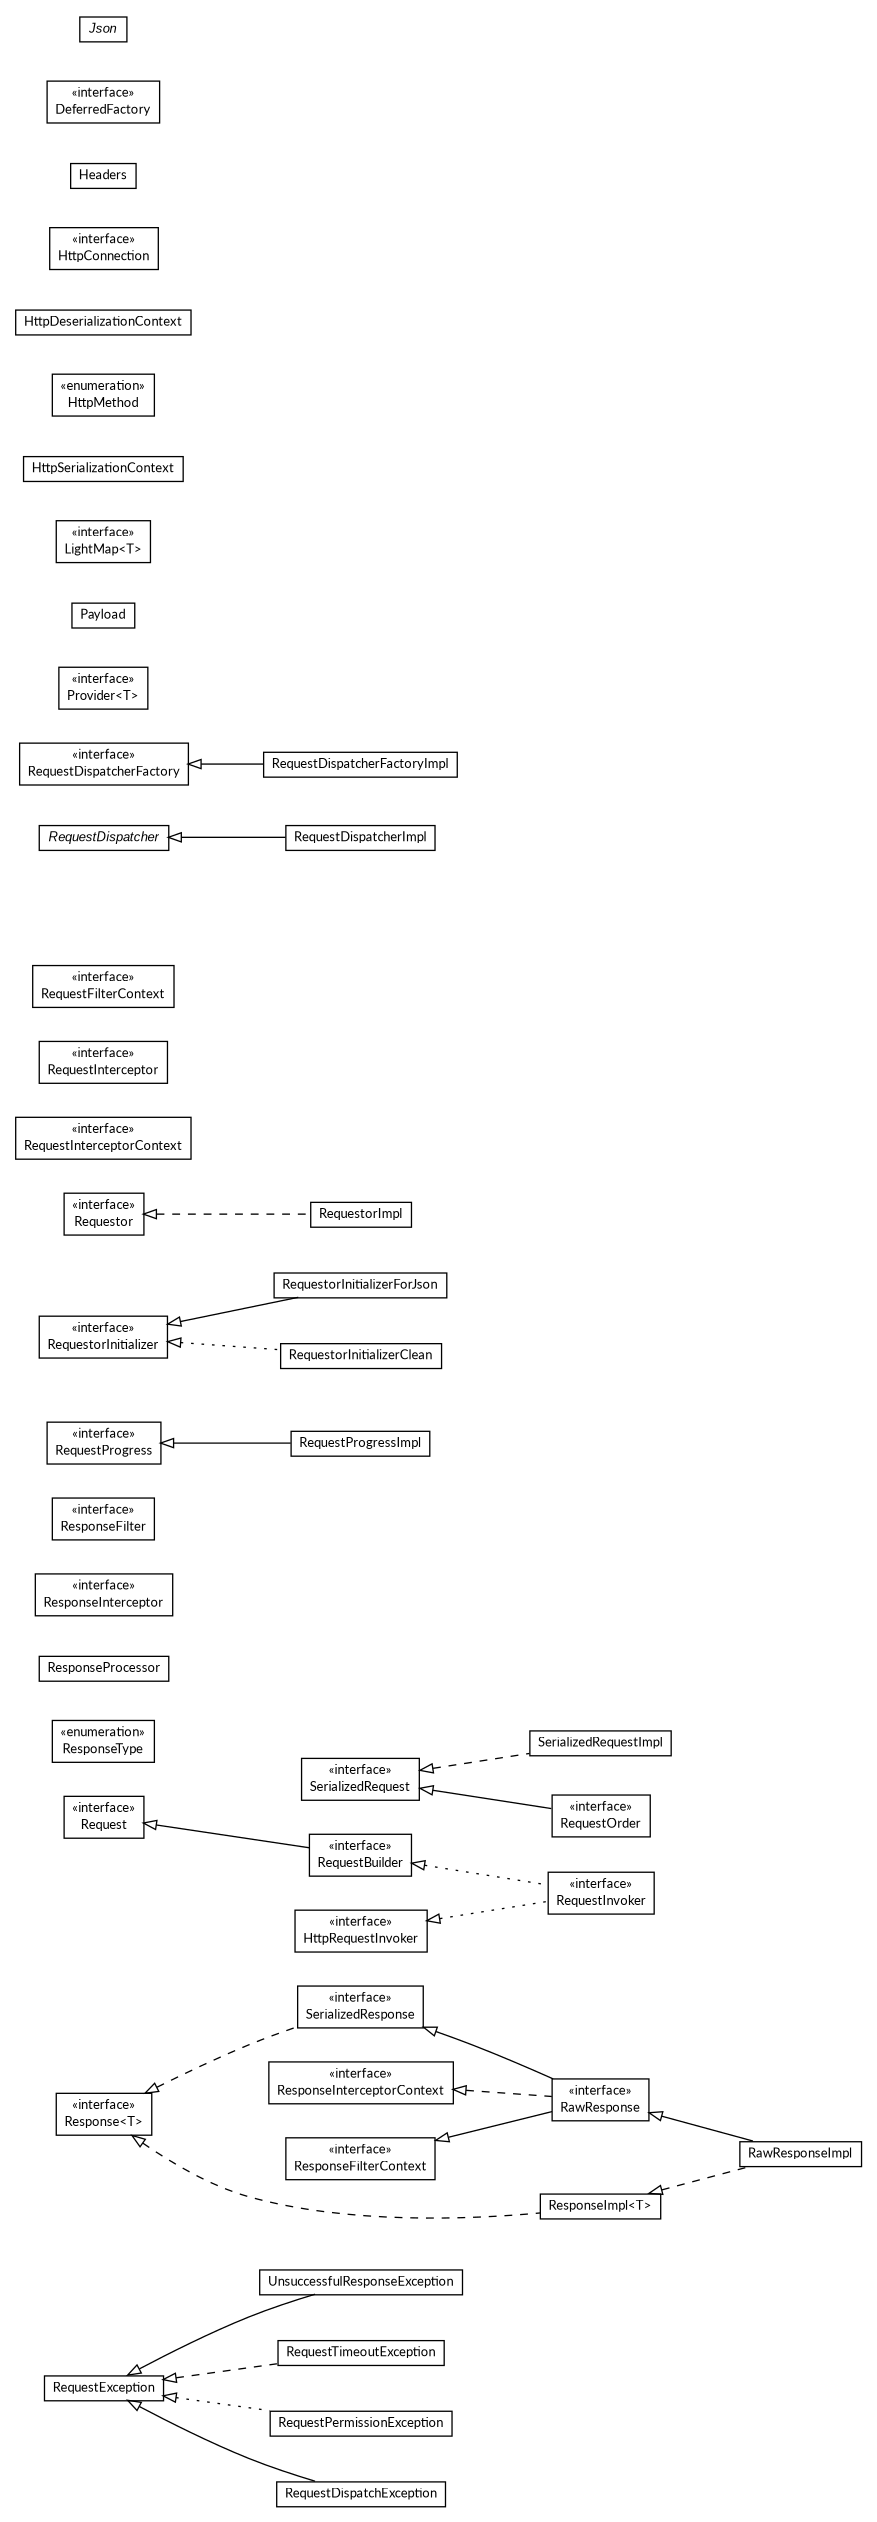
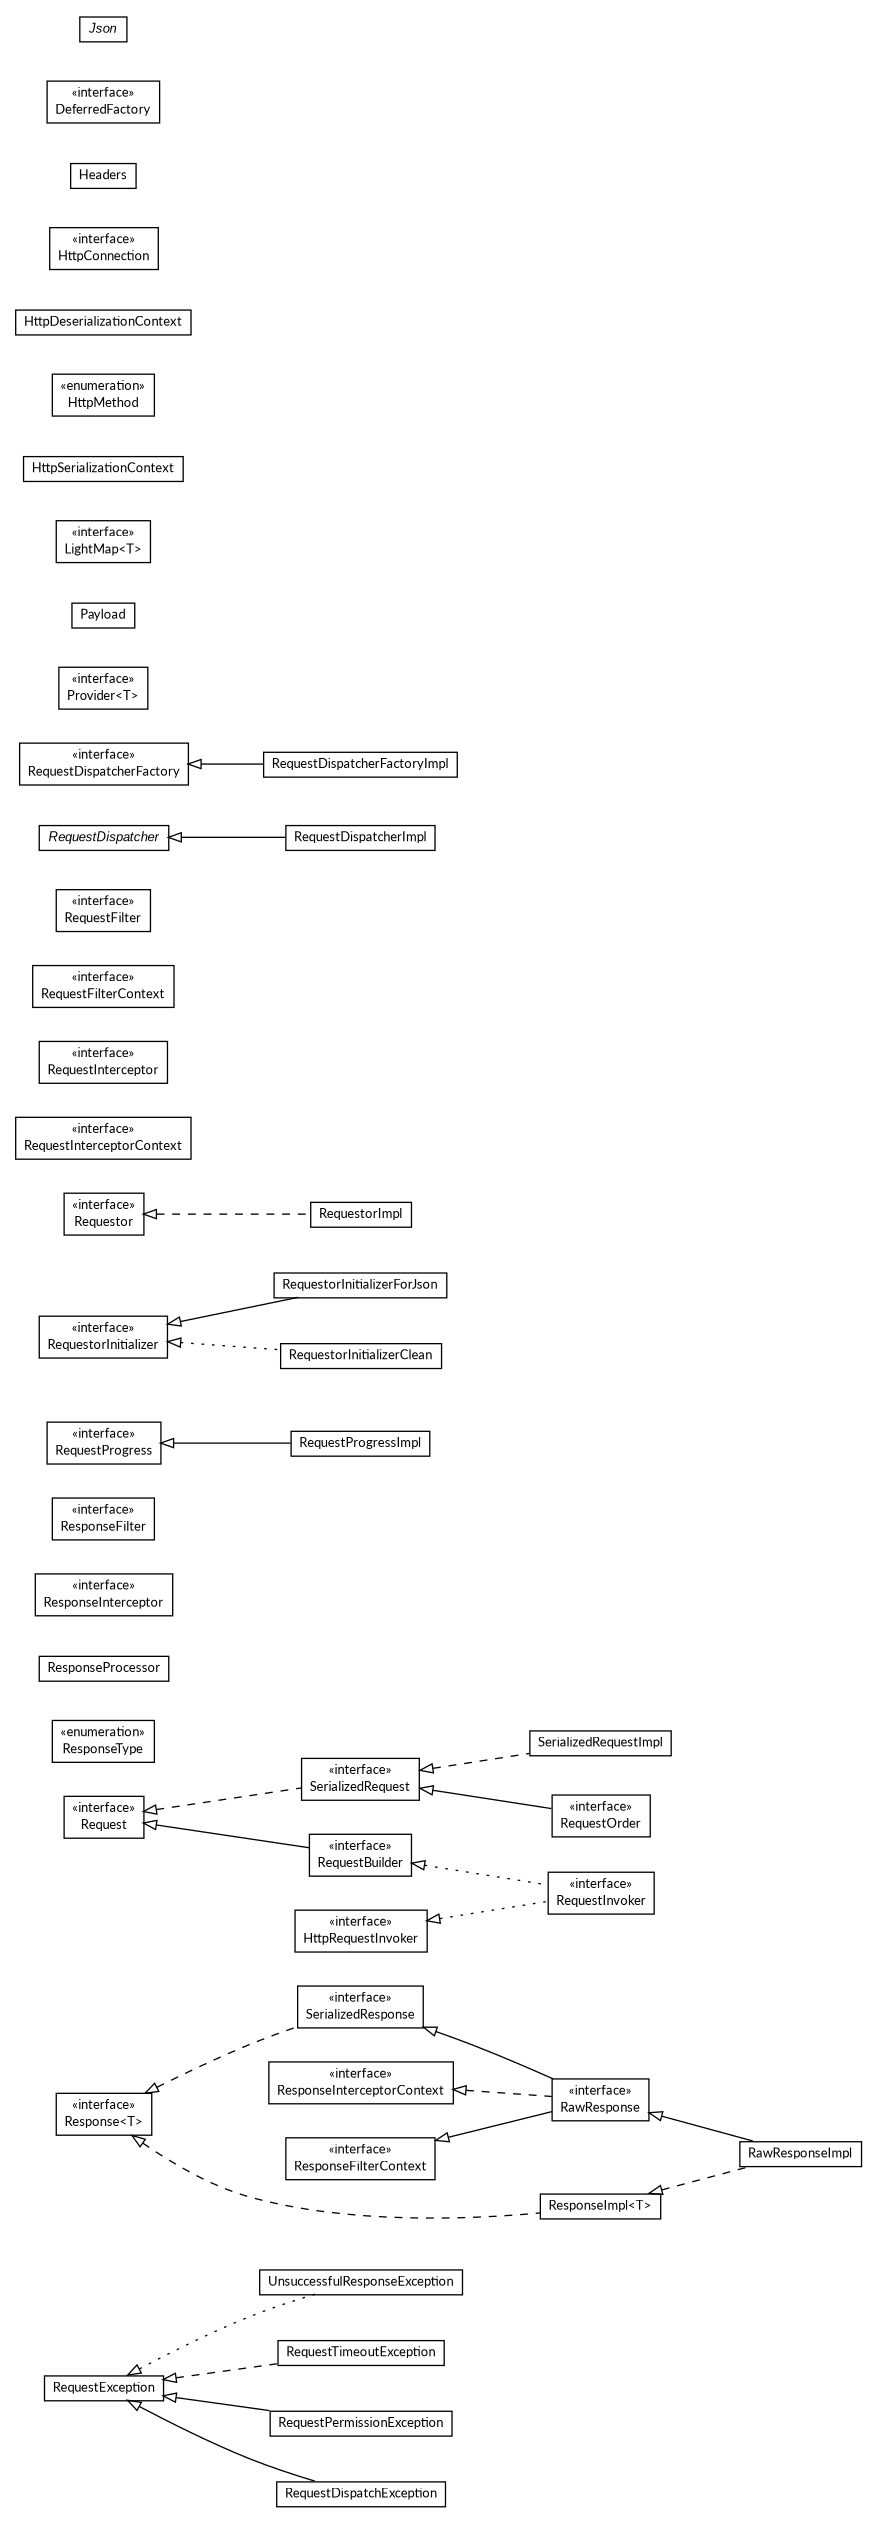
node "RequestFilter": added
edge "SerializedRequest" -> "Request": added
edge "UnsuccessfulResponseException" -> "RequestException": style solid -> dotted
edge "RequestPermissionException" -> "RequestException": style dotted -> solid
